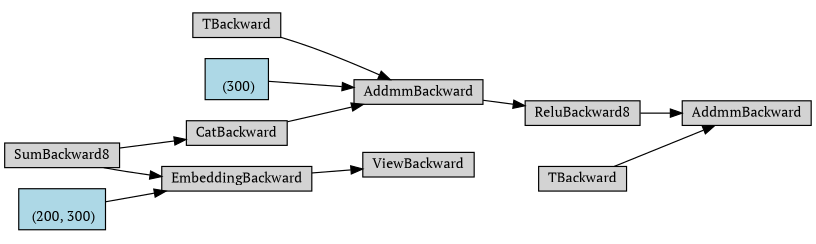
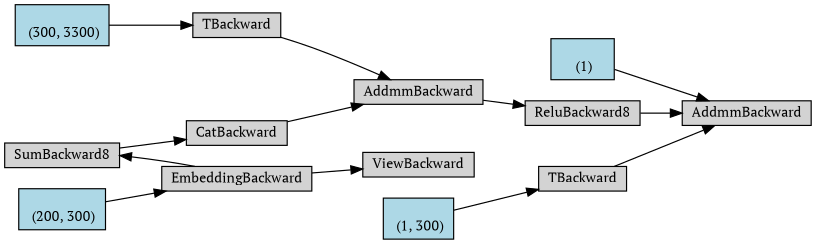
node "(300, 3300)": added
node "(1)": added
node "(300)": removed
edge "SumBackward8" -> "EmbeddingBackward": reversed
node "(1, 300)": added
